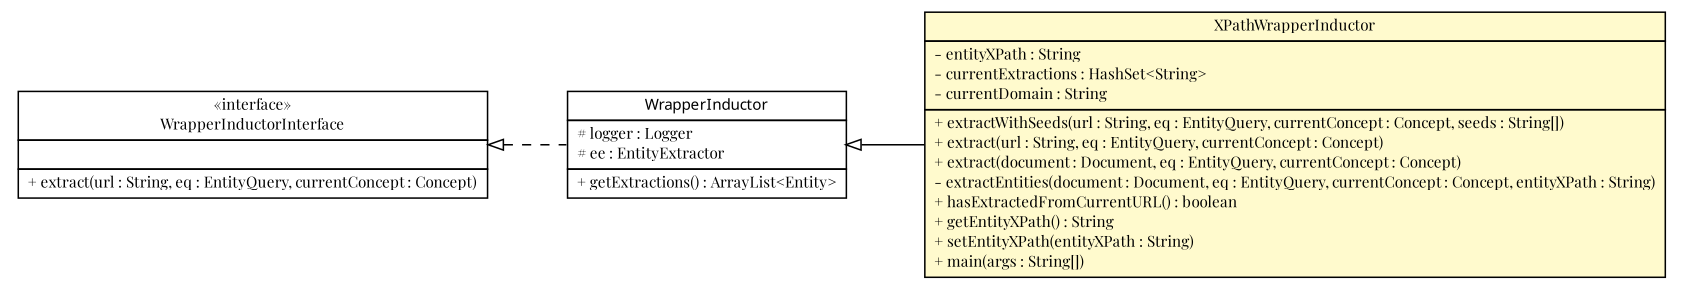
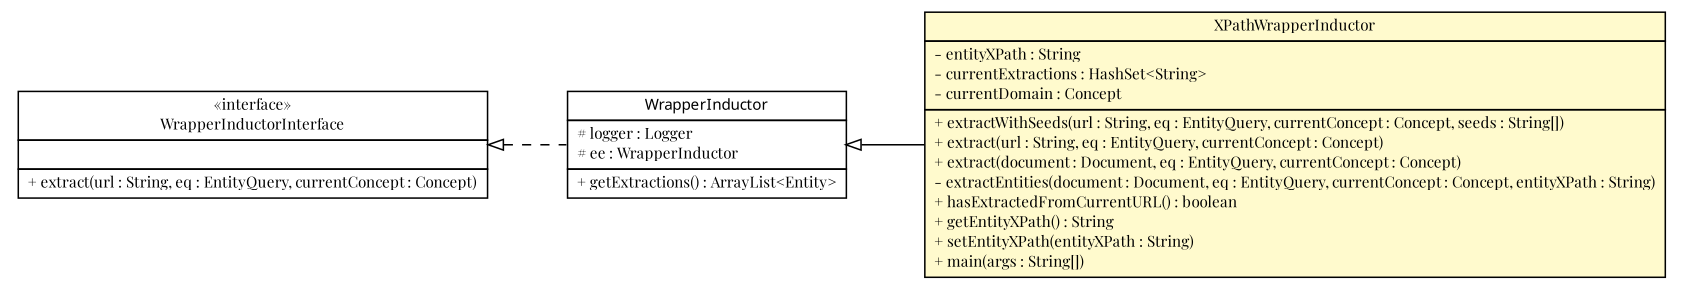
node "XPathWrapperInductor": text "- currentDomain : String" -> "- currentDomain : Concept"
node "WrapperInductor": text "# ee : EntityExtractor" -> "# ee : WrapperInductor"
